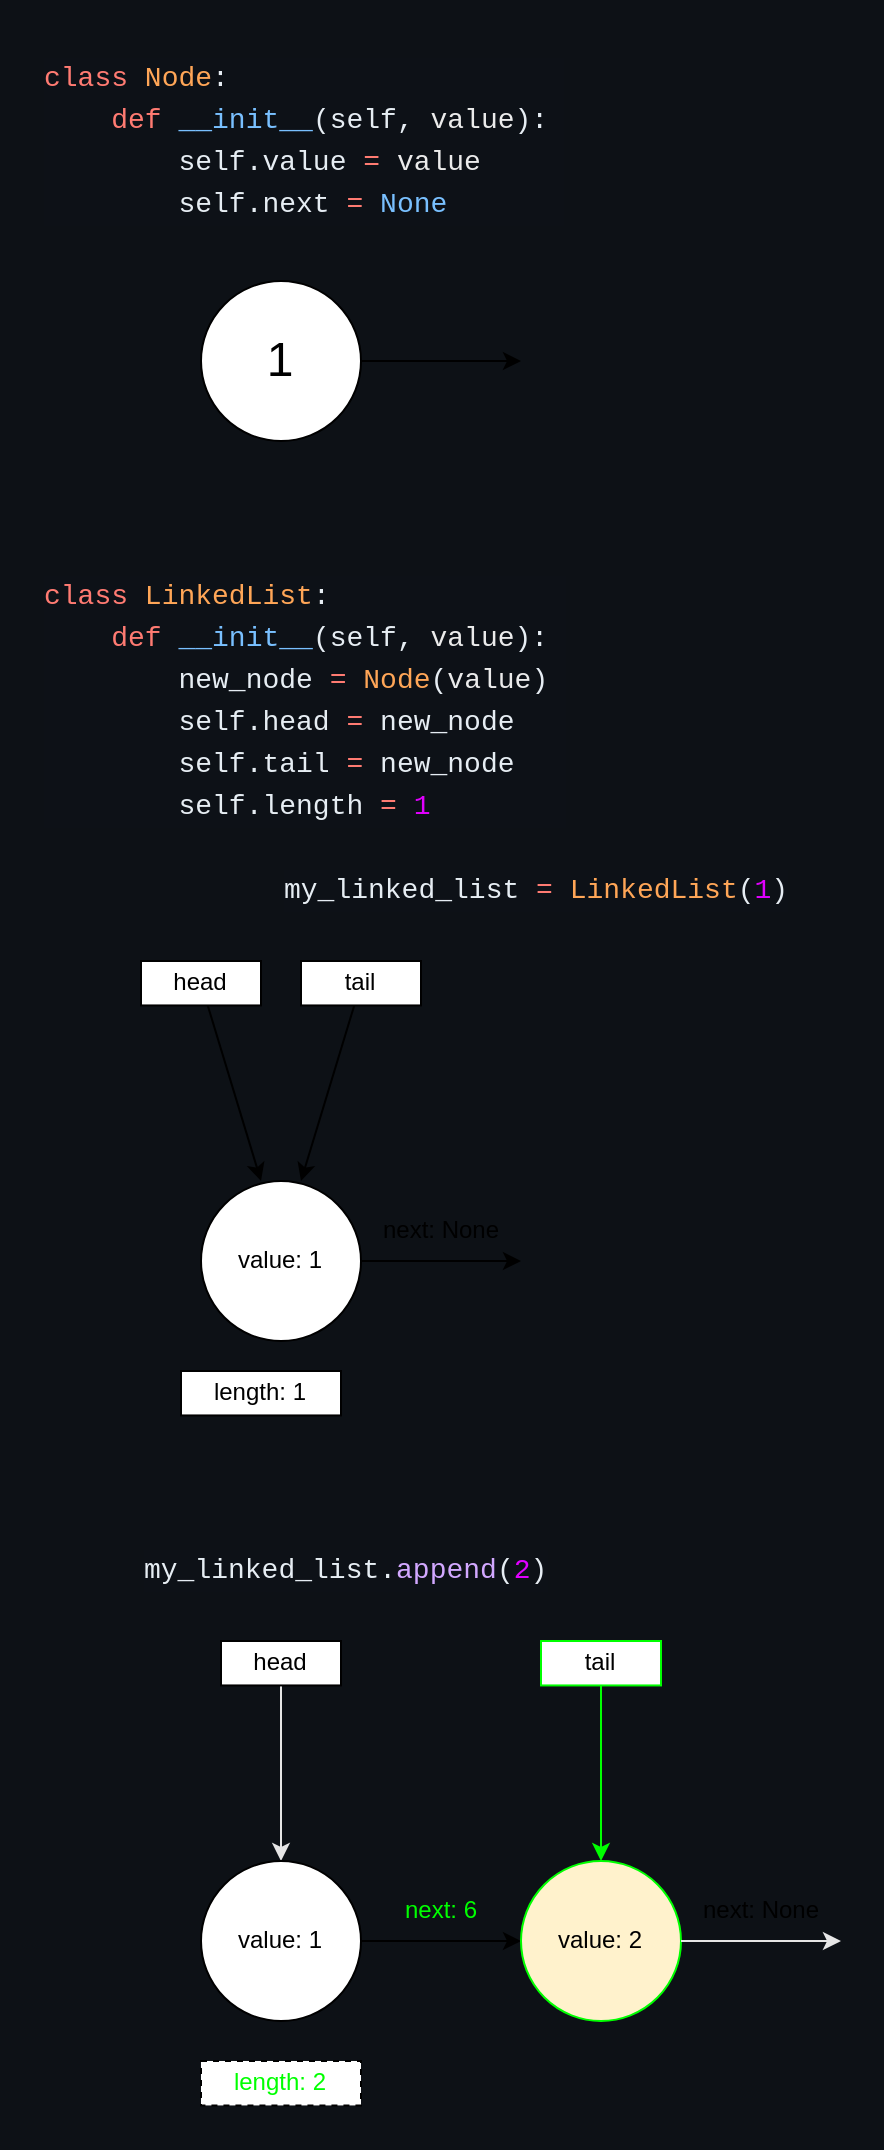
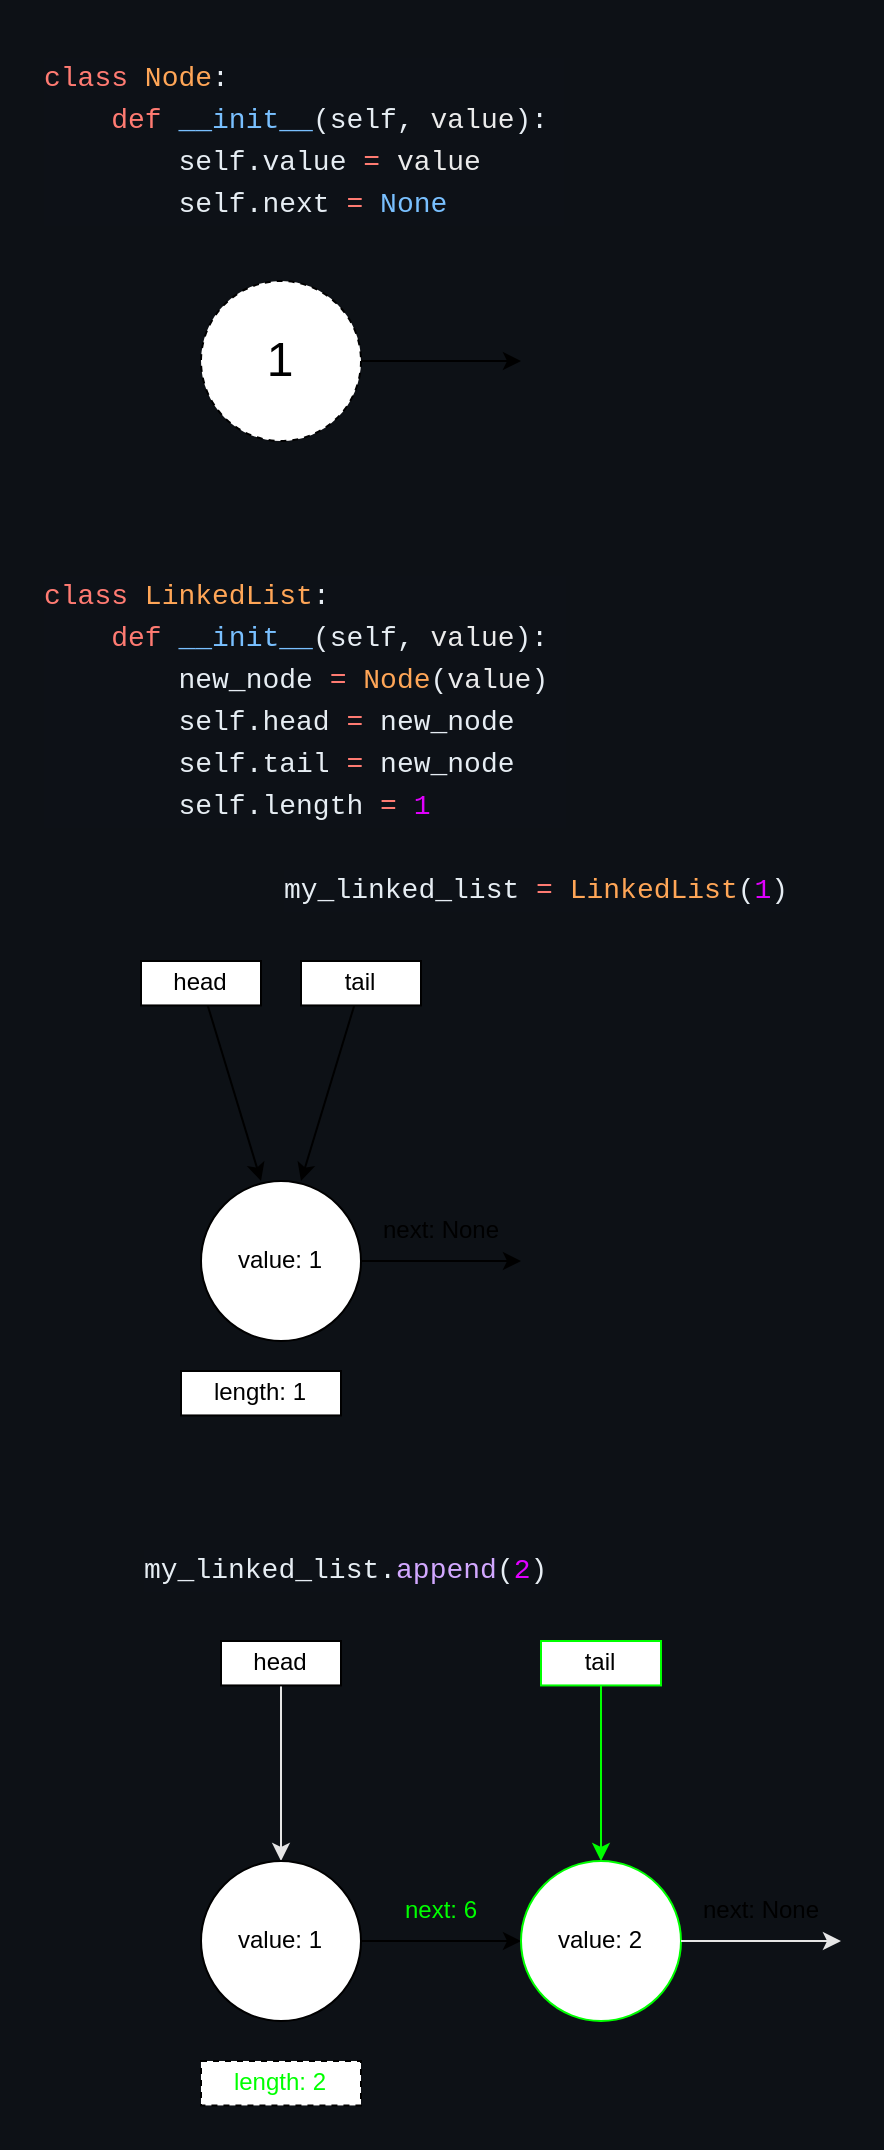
node "1": style solid -> dashed
node "value: 2": fillcolor #fff2cc -> #ffffff
